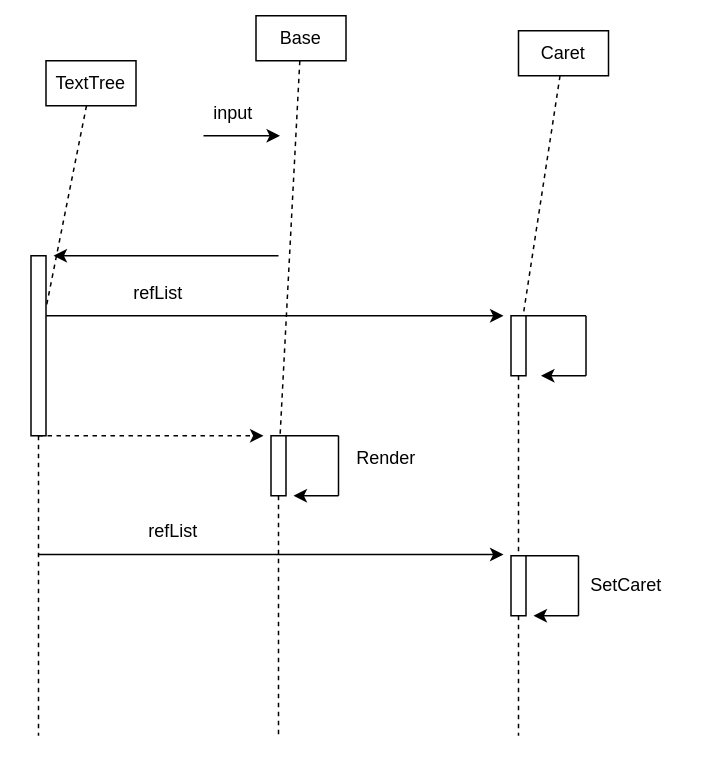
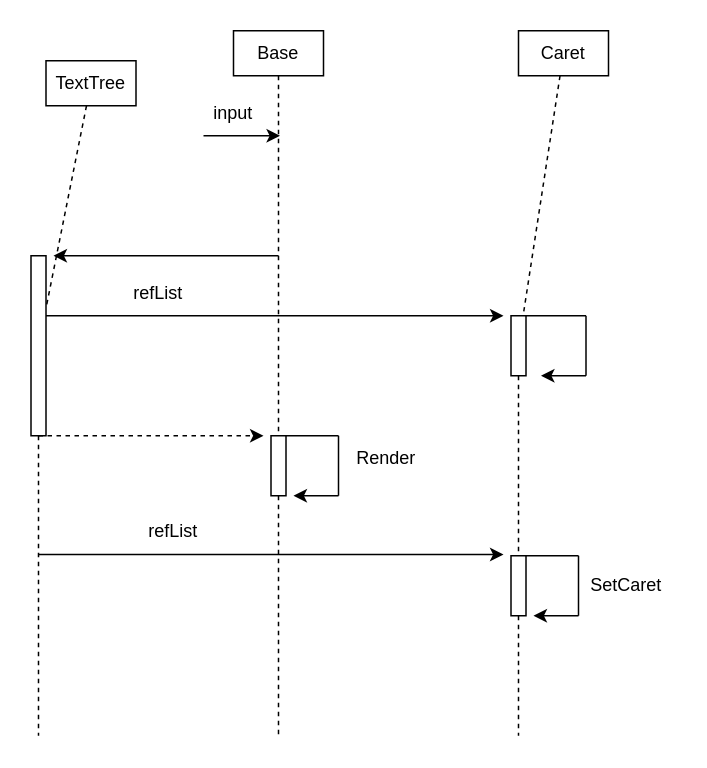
node "Base": moved (301, 38) -> (278, 53)
